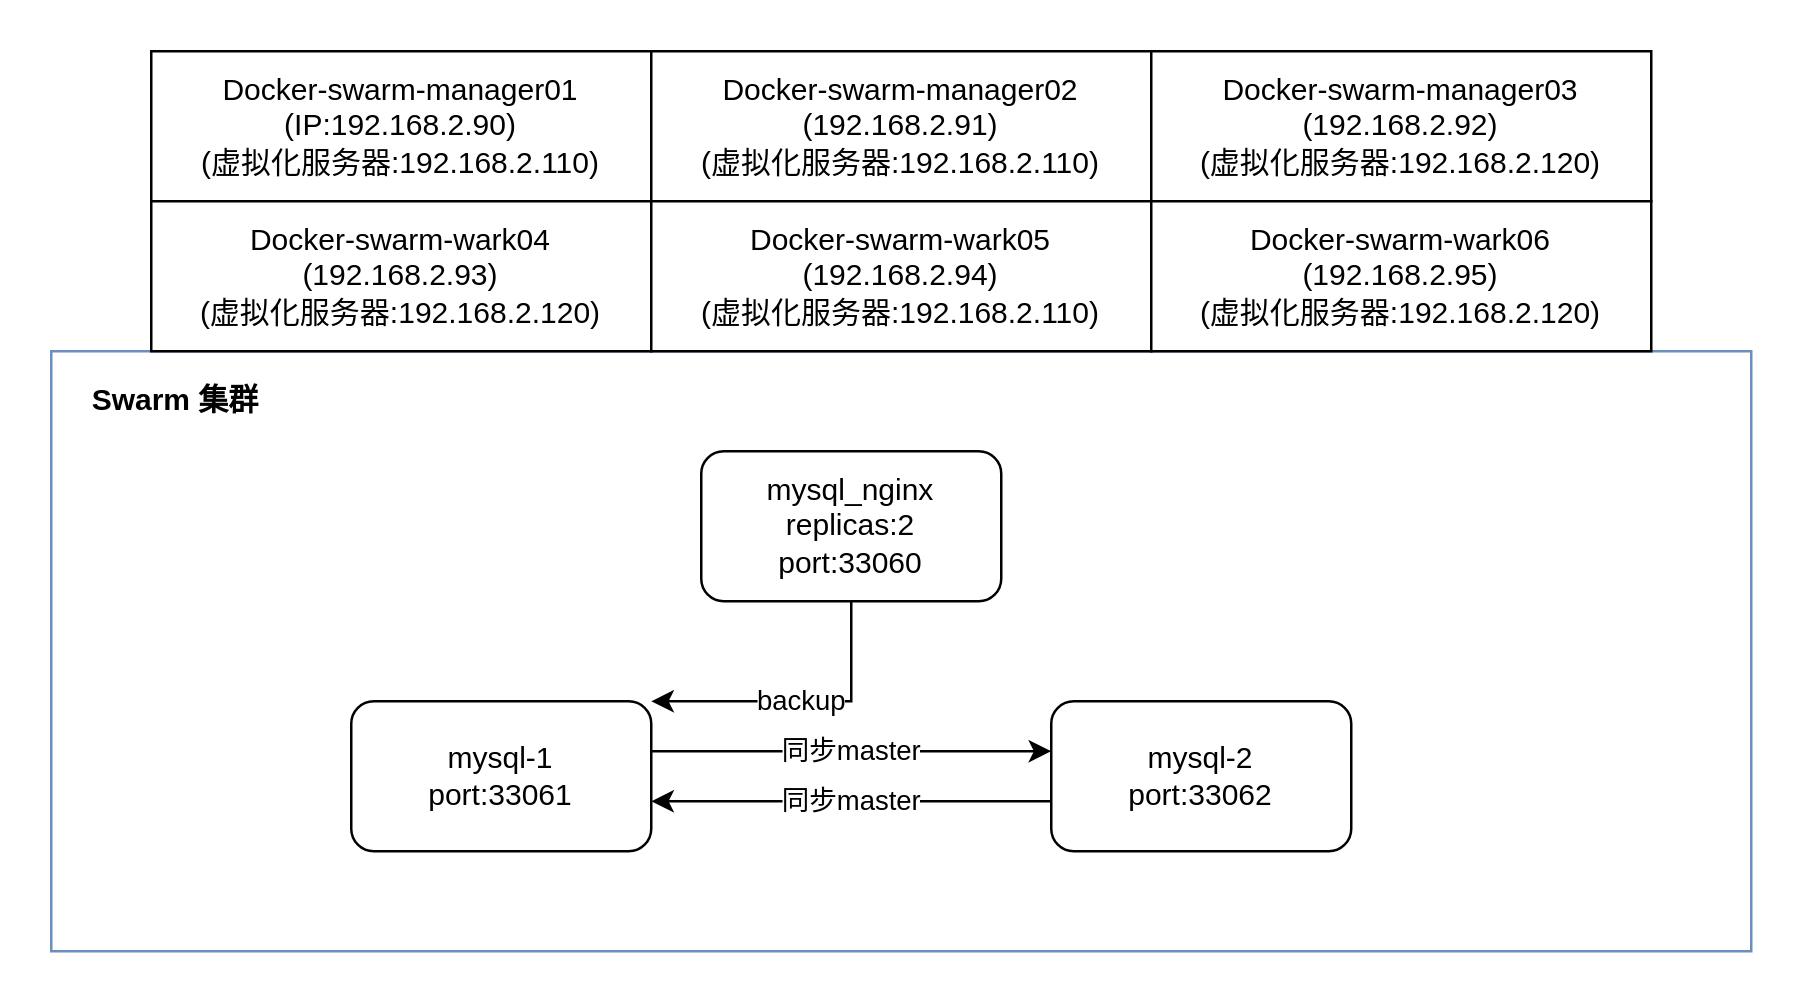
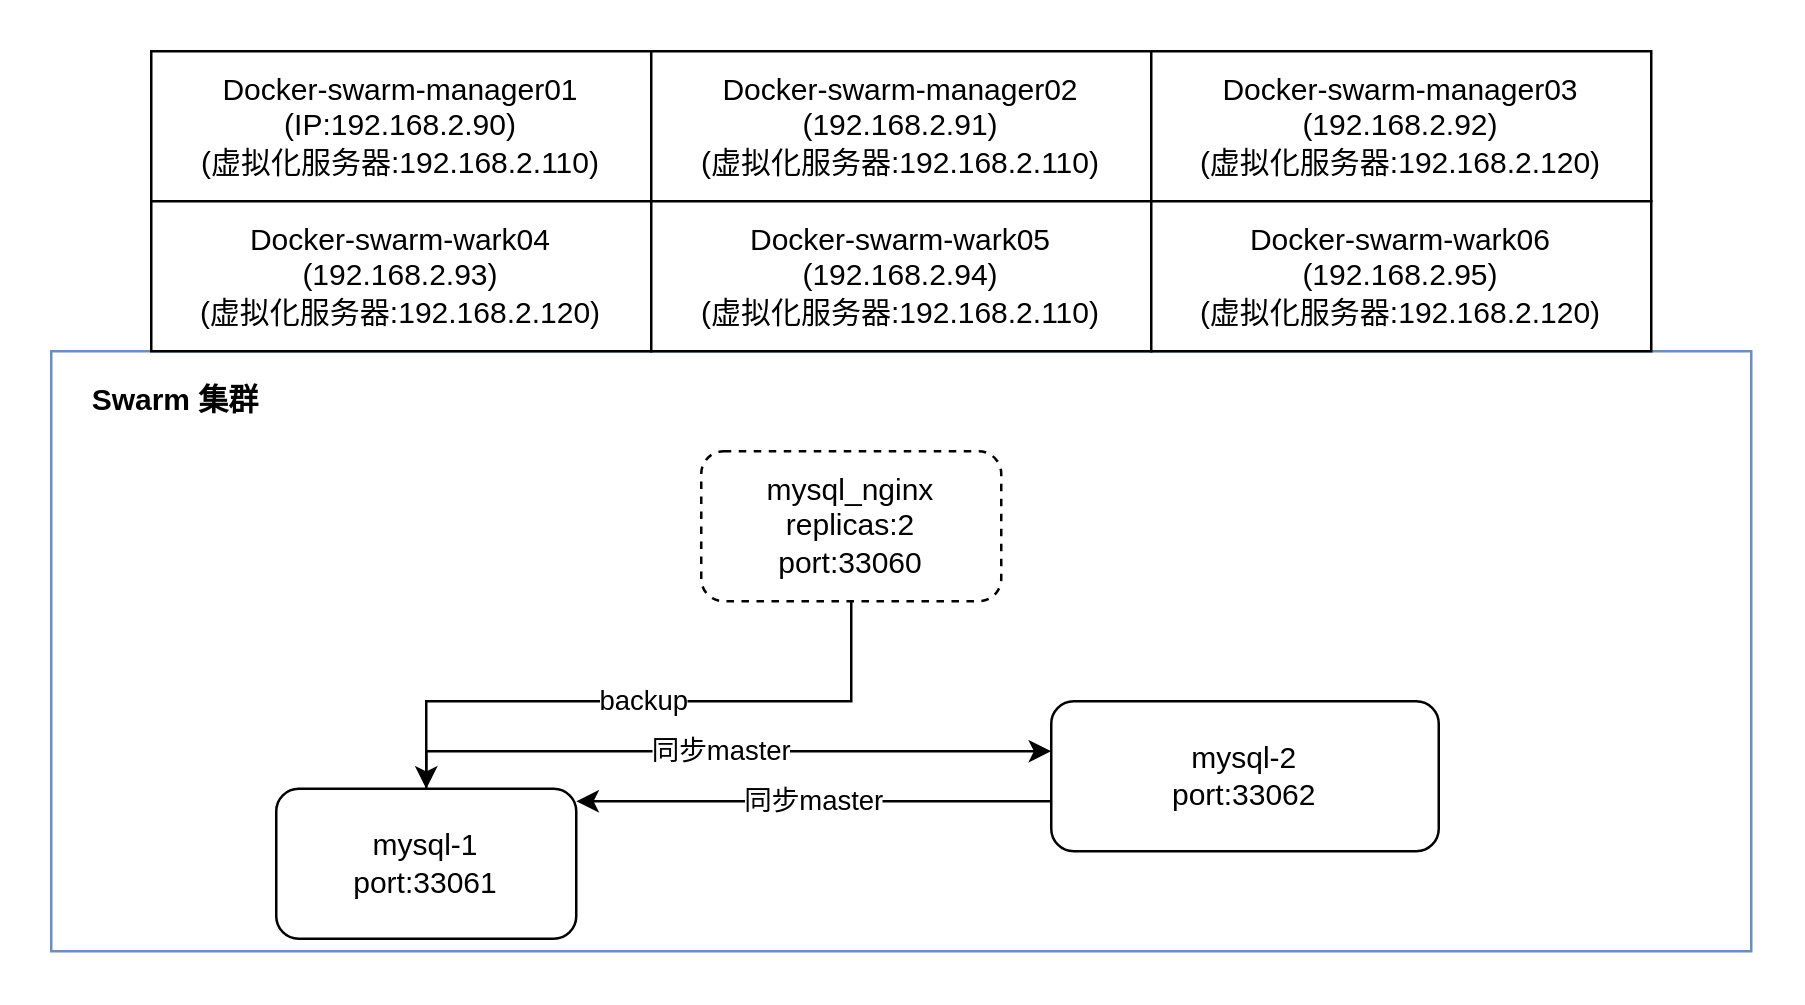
node "mysql_nginx replicas:2 port:33060": style solid -> dashed
node "mysql-1 port:33061": moved (501, 776) -> (426, 864)
node "mysql-2 port:33062": size 300x150 -> 388x150
